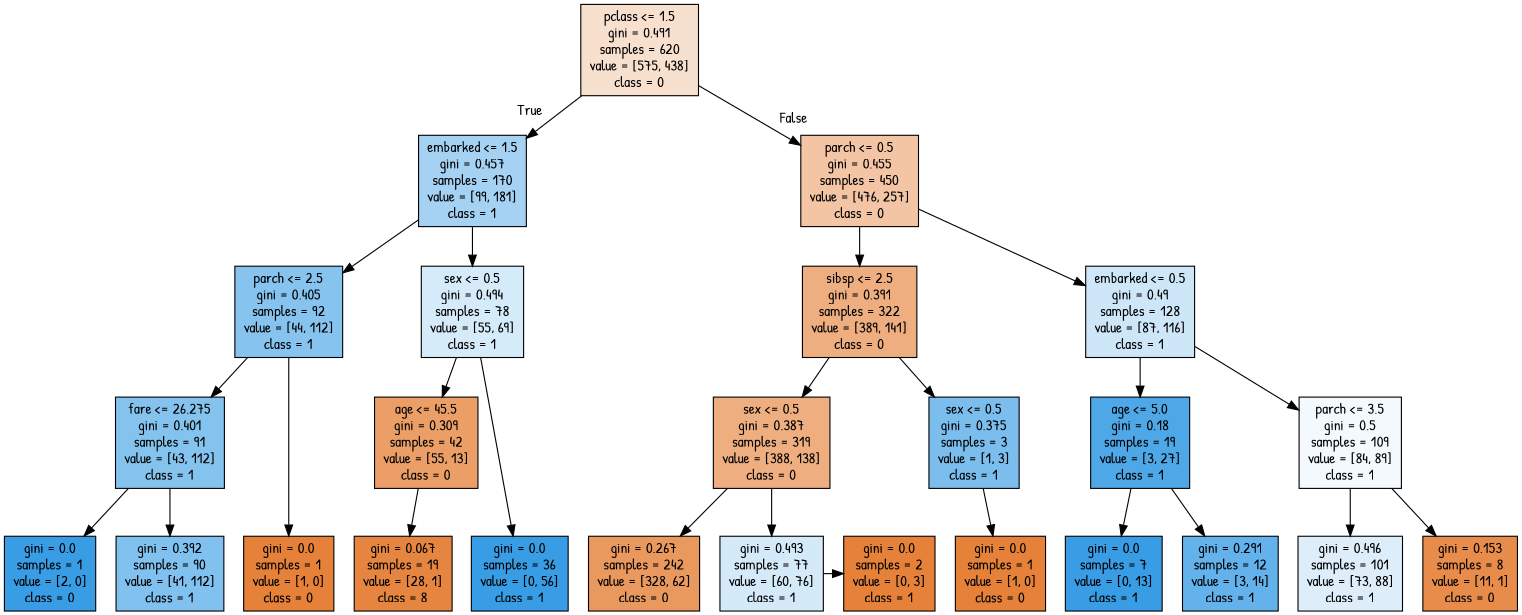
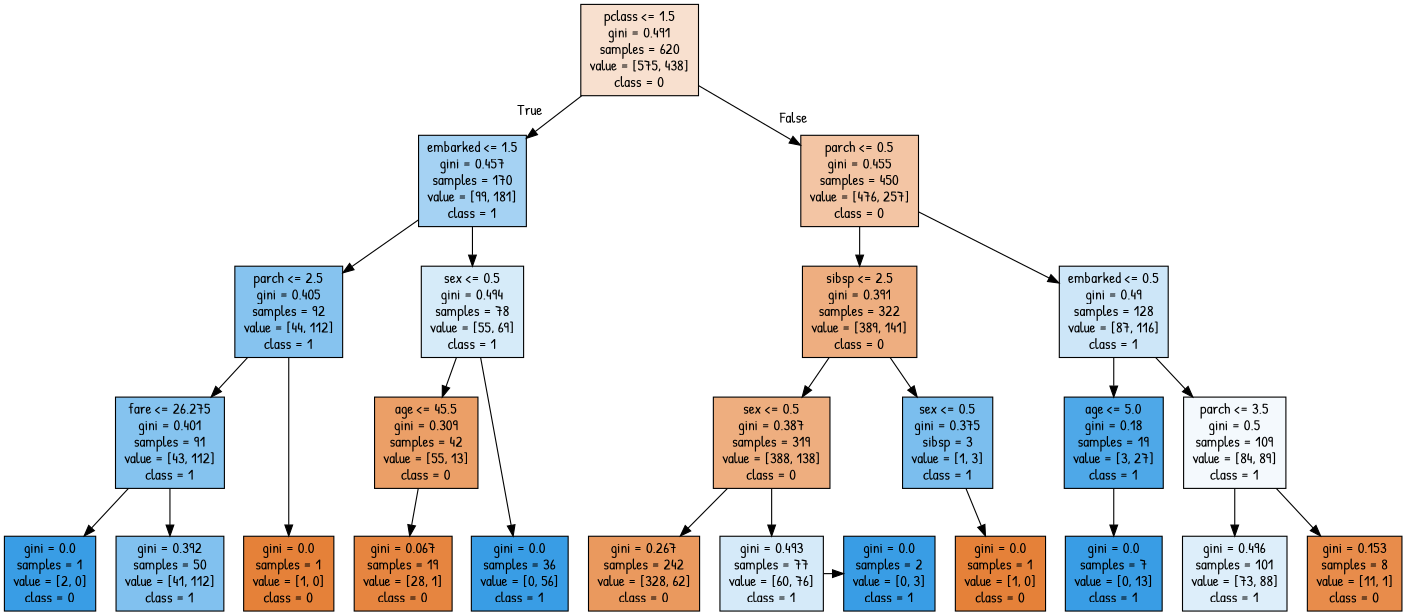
node "sex <= 0.5 gini = 0.375 samples = 3 value = [1, 3] class = 1": label "sex <= 0.5 gini = 0.375 samples = 3 value = [1, 3] class = 1" -> "sex <= 0.5 gini = 0.375 sibsp = 3 value = [1, 3] class = 1"
node "gini = 0.392 samples = 90 value = [41, 112] class = 1": label "gini = 0.392 samples = 90 value = [41, 112] class = 1" -> "gini = 0.392 samples = 50 value = [41, 112] class = 1"
node "gini = 0.067 samples = 19 value = [28, 1] class = 8": label "gini = 0.067 samples = 19 value = [28, 1] class = 8" -> "gini = 0.067 samples = 19 value = [28, 1] class = 0"
node "gini = 0.0 samples = 2 value = [0, 3] class = 1": fillcolor #e58139ff -> #399de5ff
node "gini = 0.291 samples = 12 value = [3, 14] class = 1": removed
